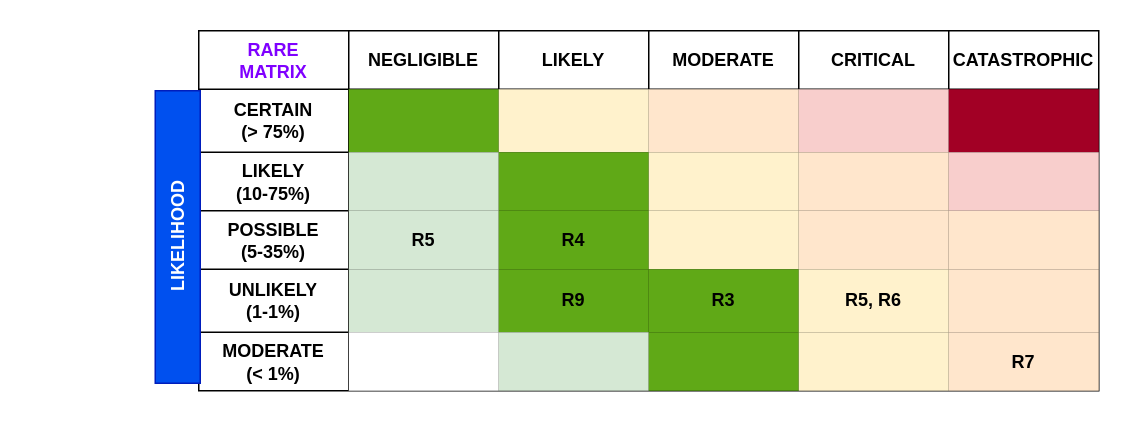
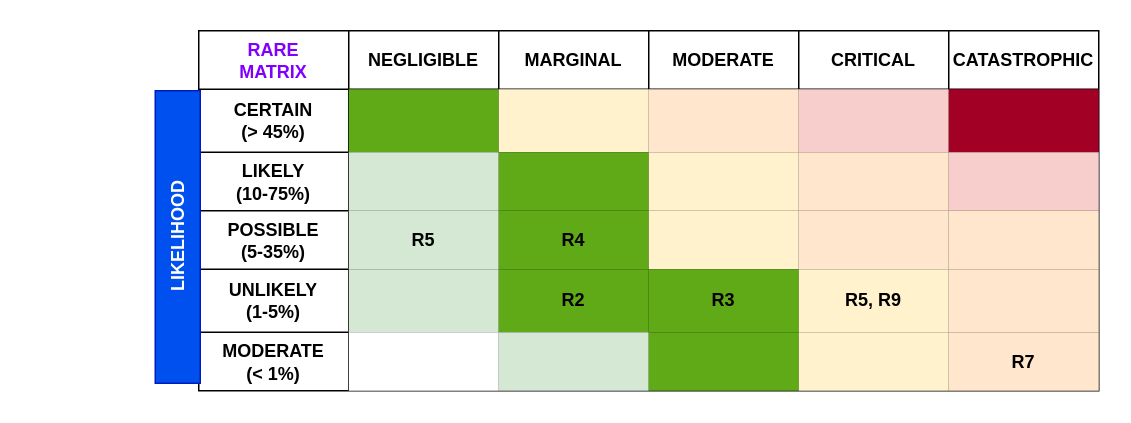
node "LIKELY": label "LIKELY" -> "MARGINAL"
node "CERTAIN (> 75%)": label "CERTAIN (> 75%)" -> "CERTAIN (> 45%)"
node "UNLIKELY (1-1%)": label "UNLIKELY (1-1%)" -> "UNLIKELY (1-5%)"
node "R9": label "R9" -> "R2"
node "R5, R6": label "R5, R6" -> "R5, R9"
